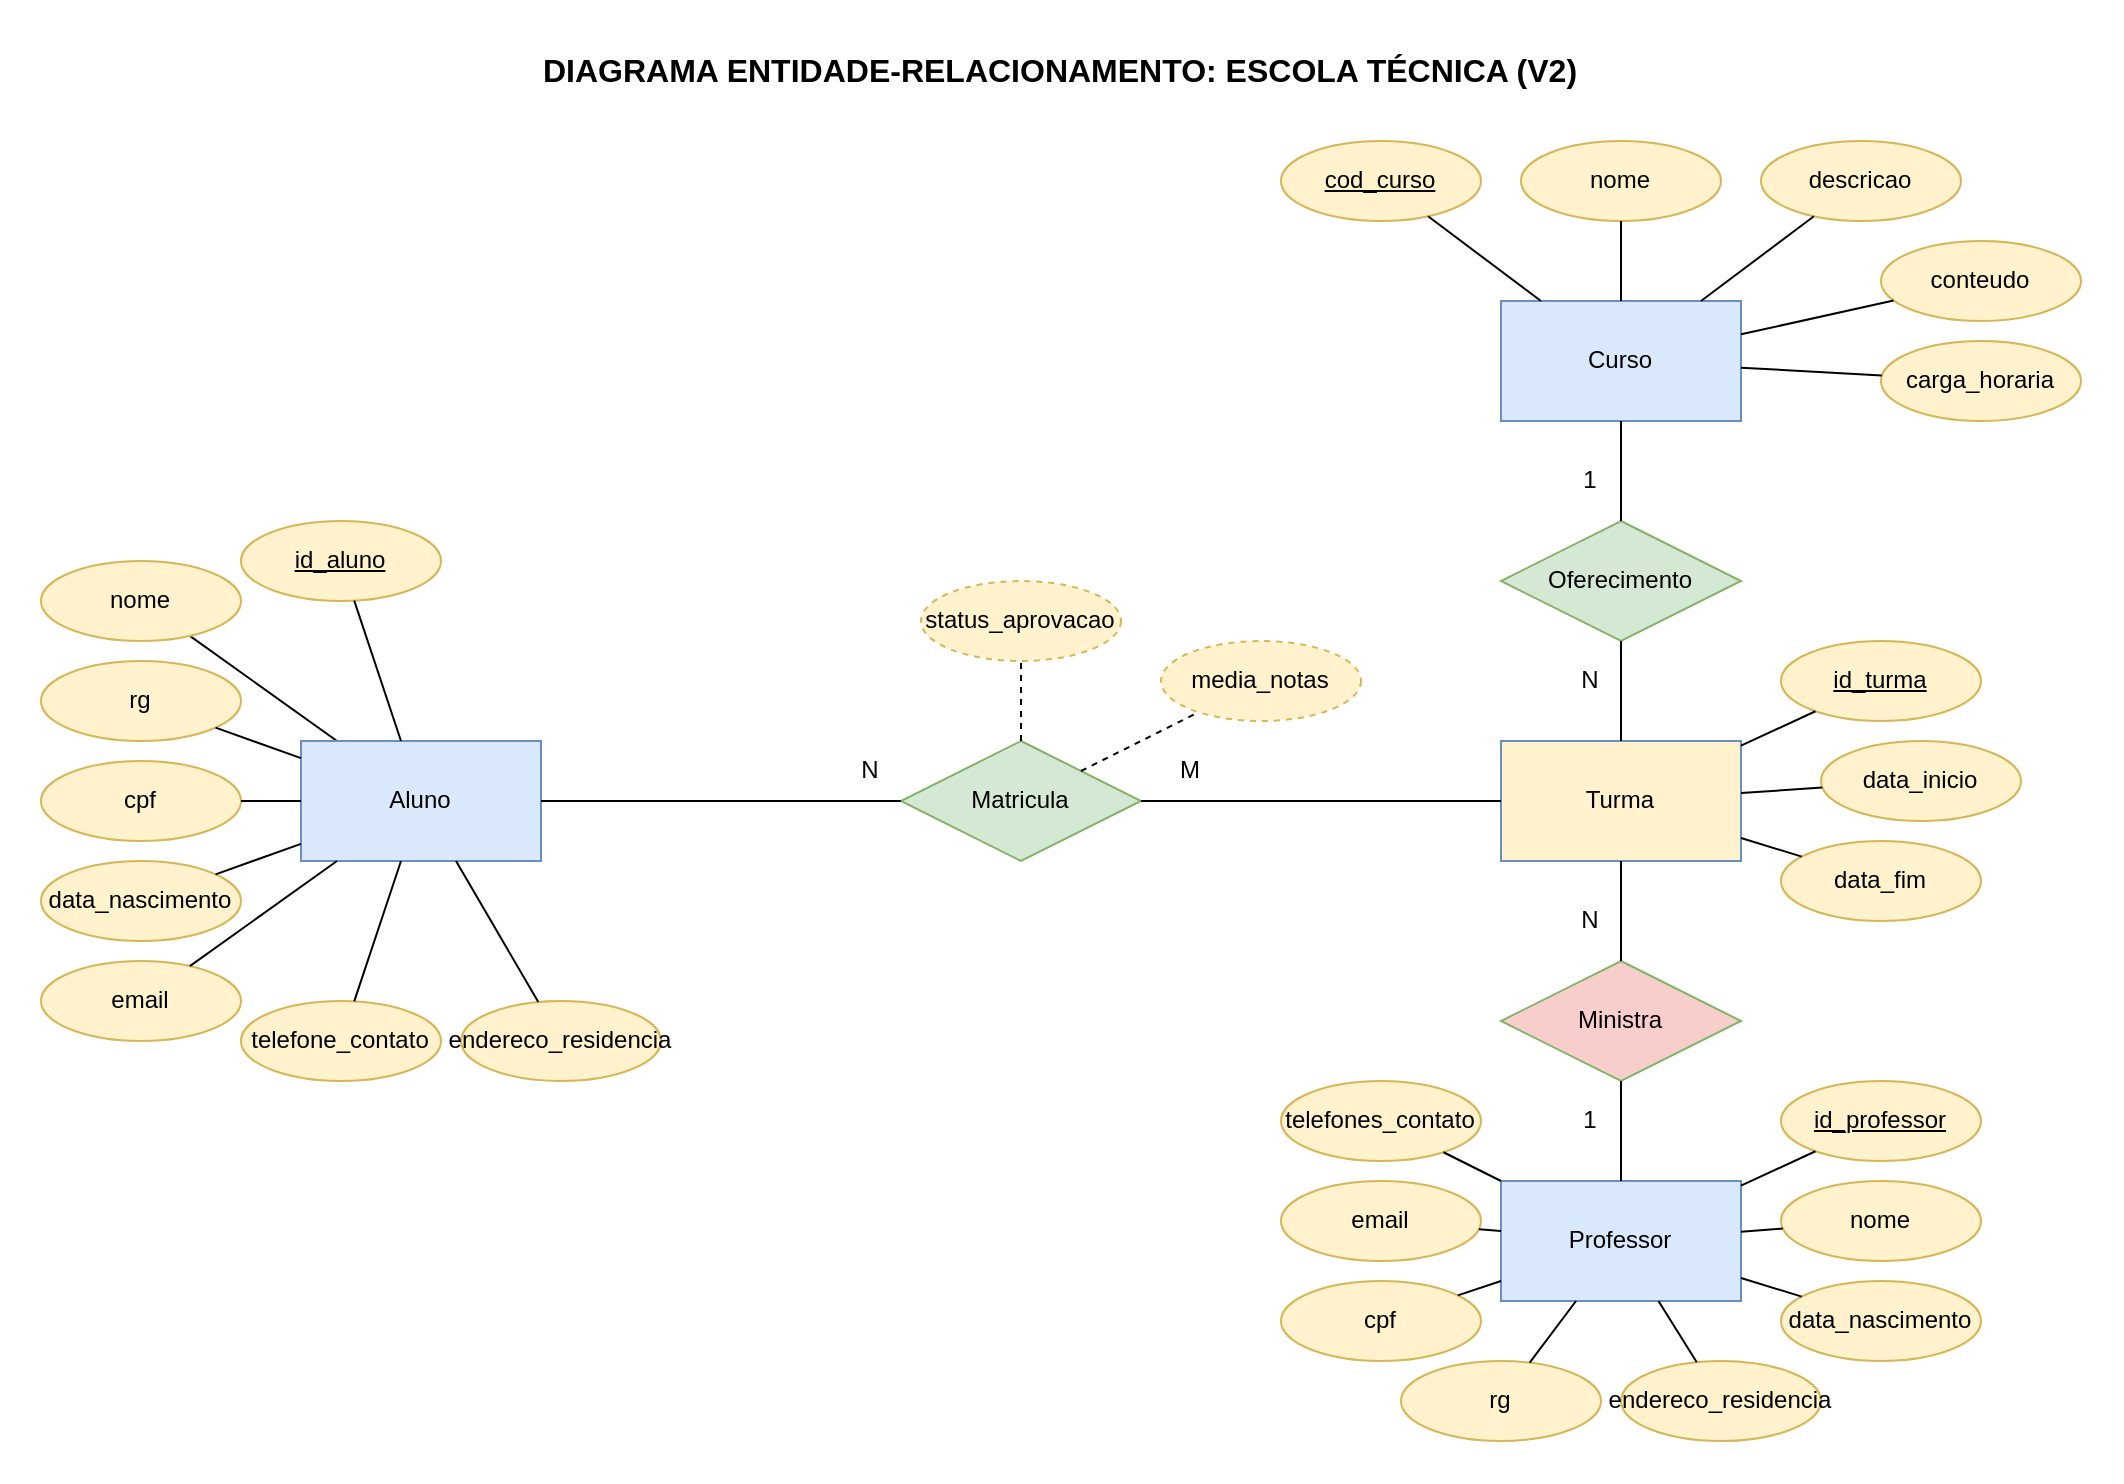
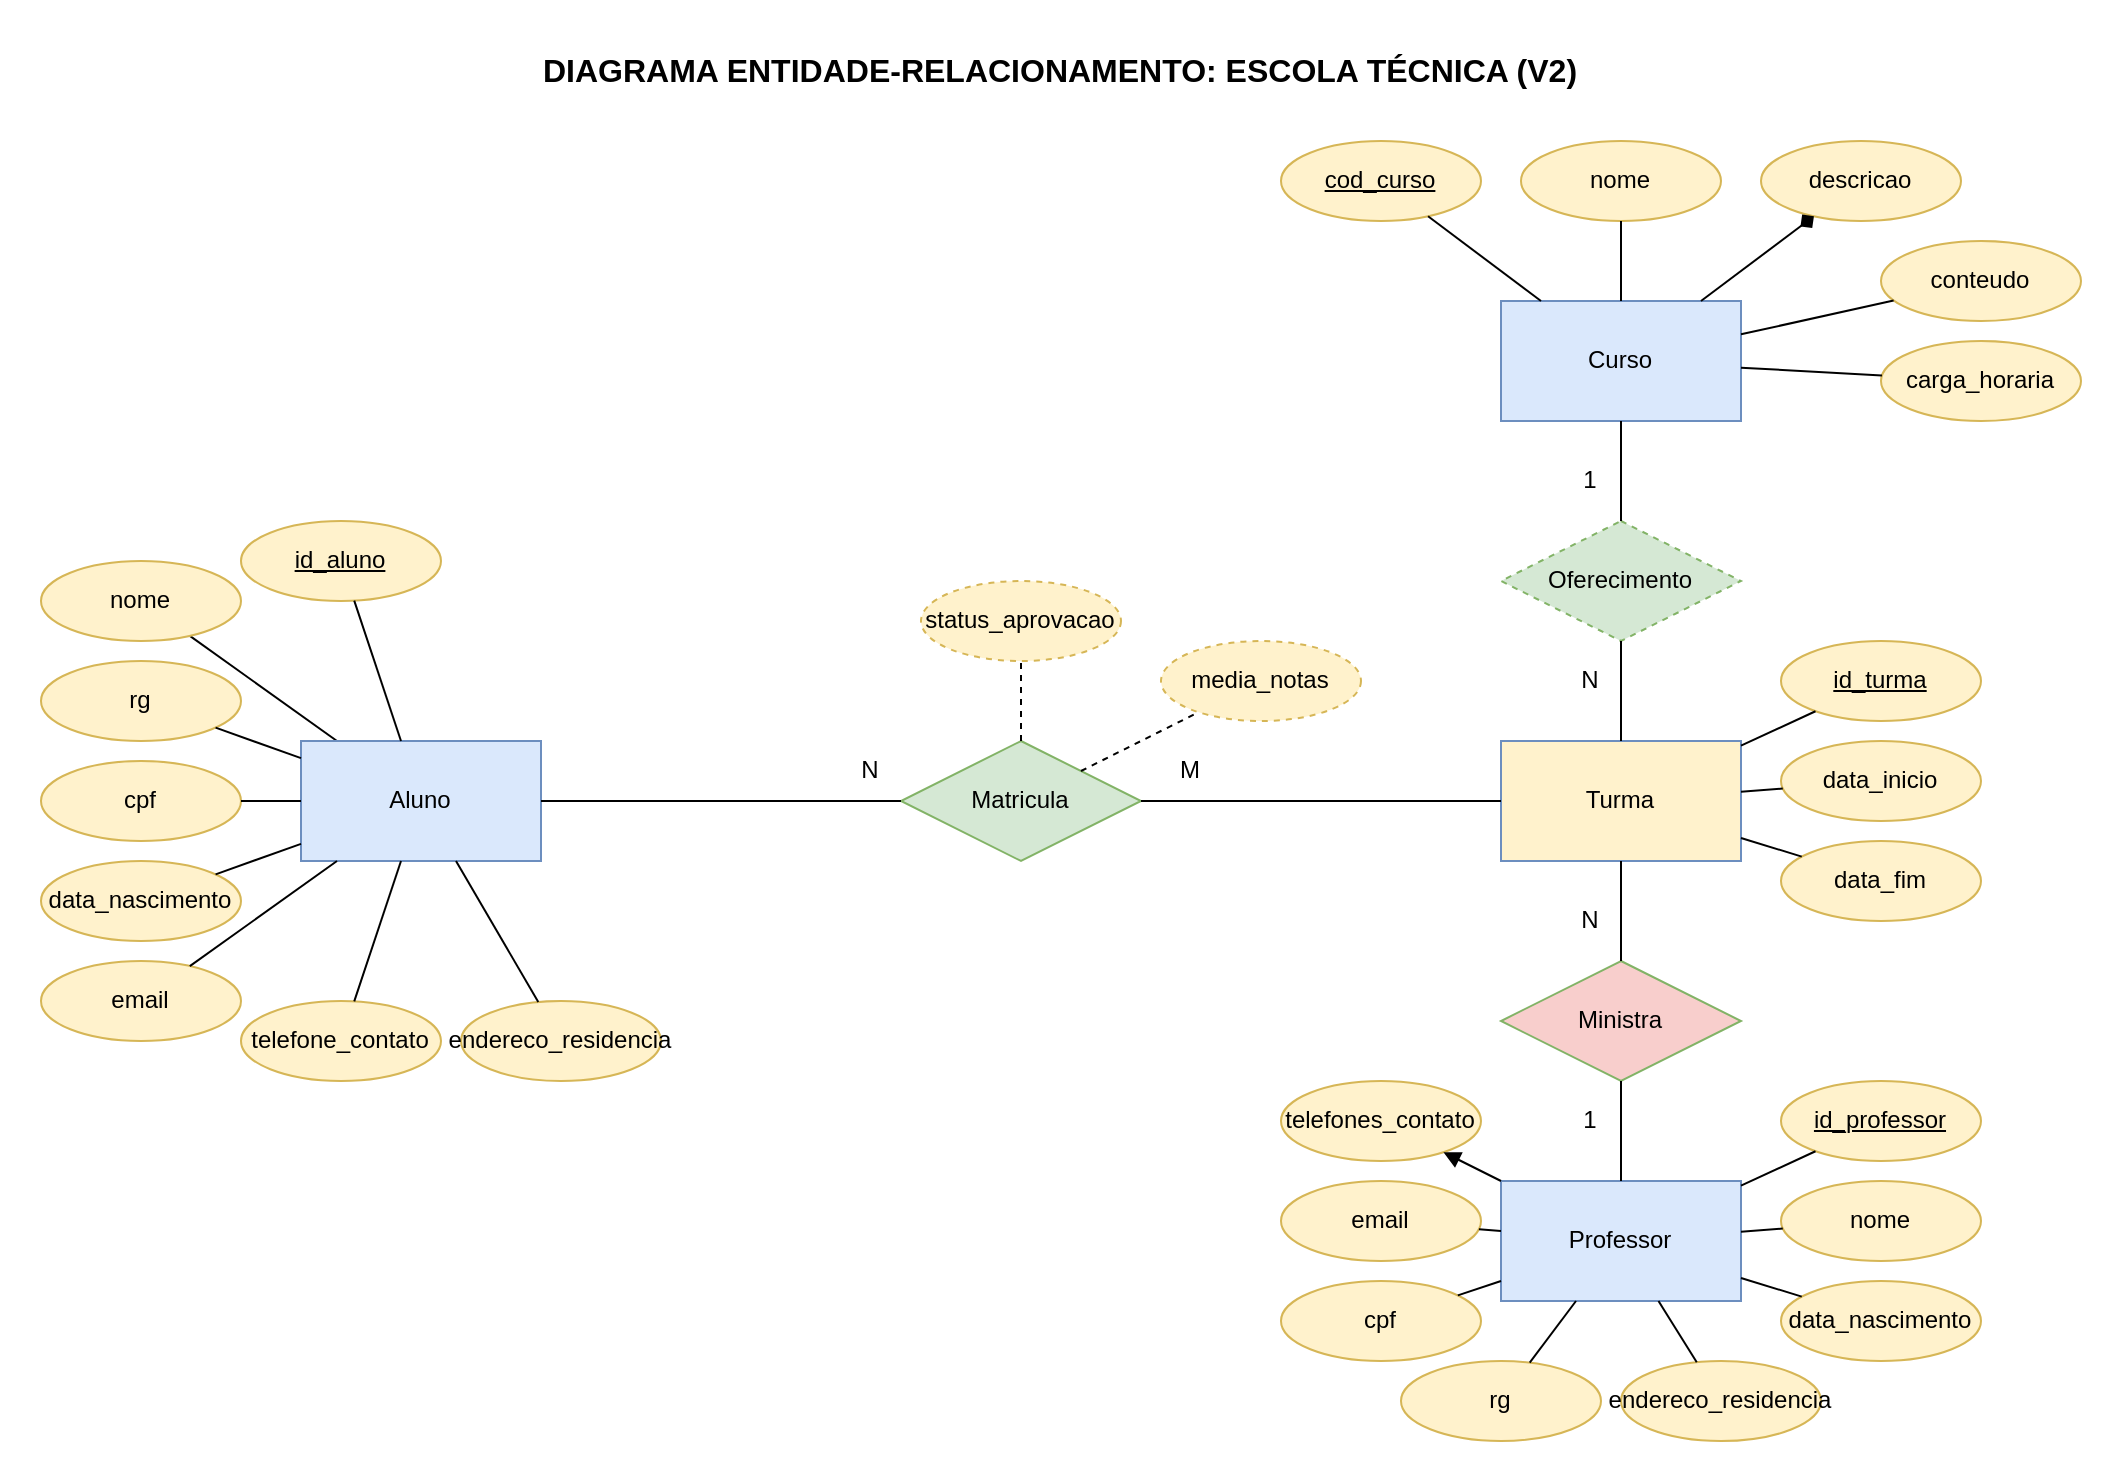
edge "descricao" -- "Curso": arrowhead none -> diamond
node "Oferecimento": style solid -> dashed
node "data_inicio": moved (1921, 781) -> (1881, 781)
edge "telefones_contato" -- "Professor": arrowhead none -> block
